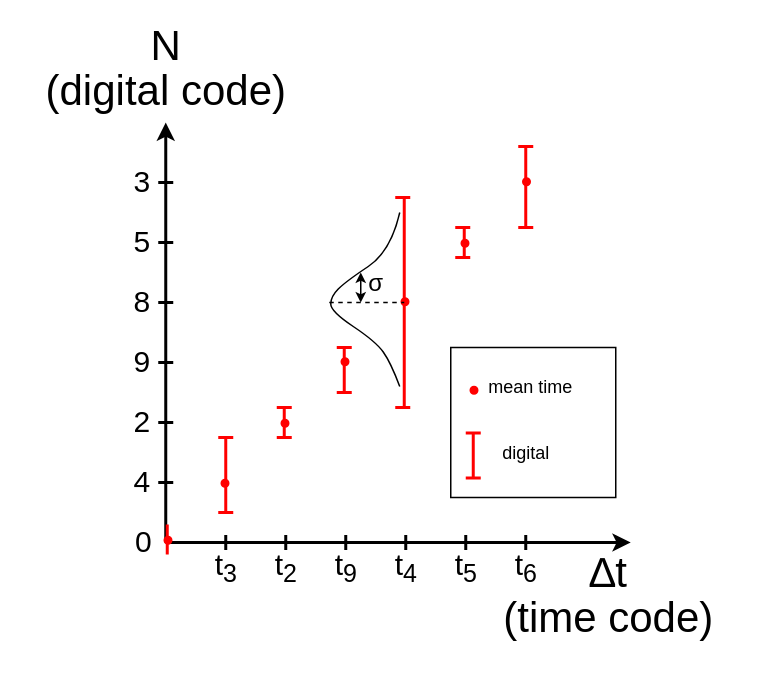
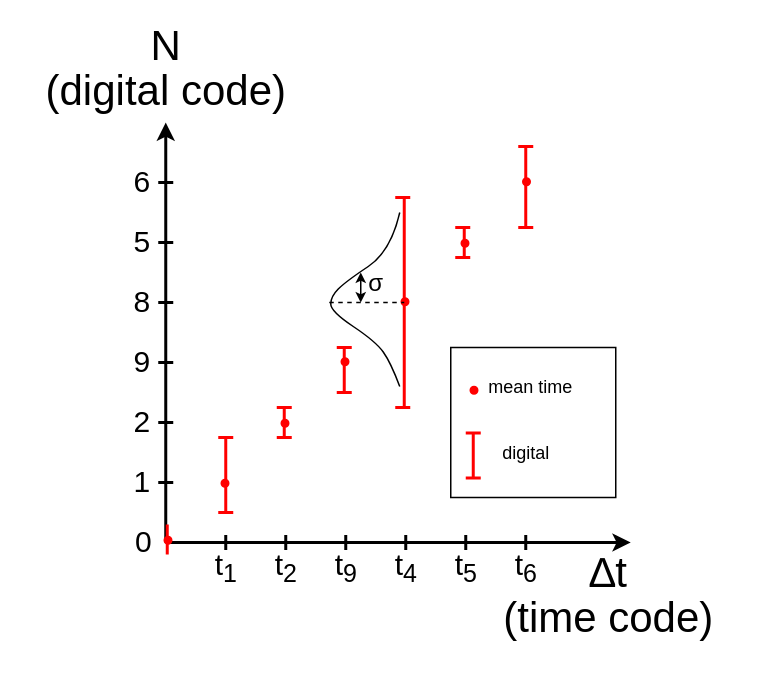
node "3": label "3" -> "6"
node "4": label "4" -> "1"
node "t3": label "t3" -> "t1"
